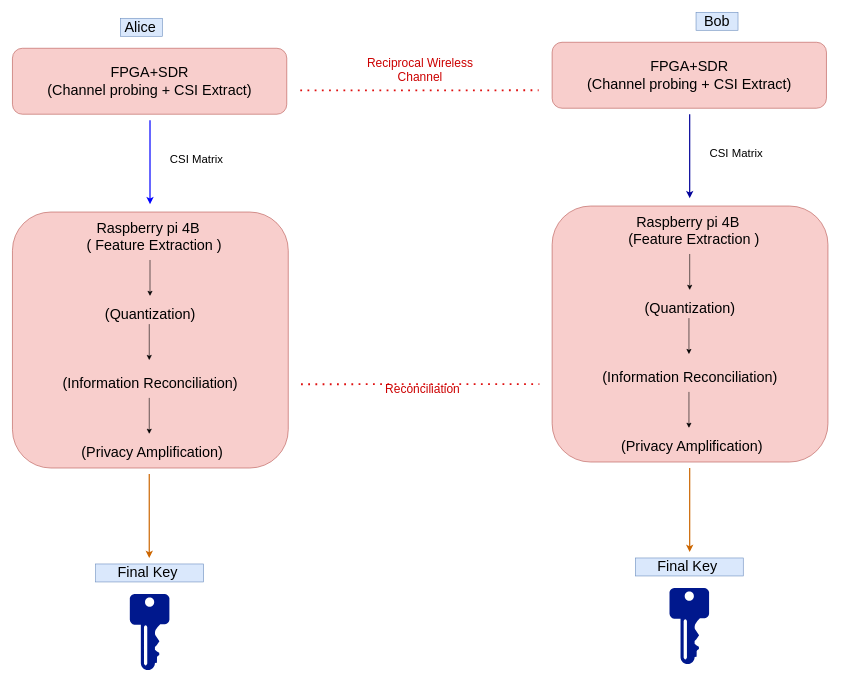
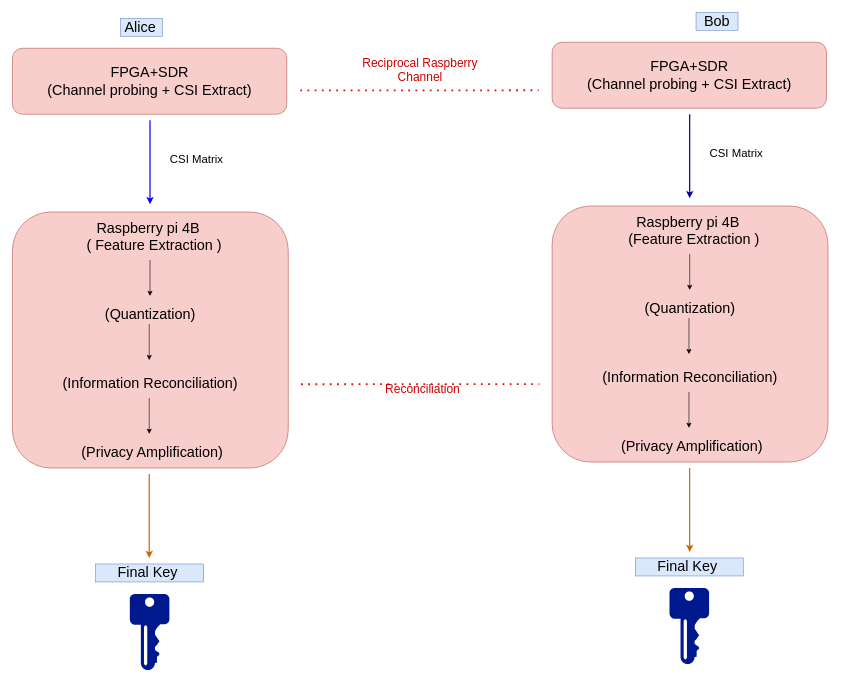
node "Reciprocal Wireless Channel": label "Reciprocal Wireless Channel" -> "Reciprocal Raspberry Channel"
